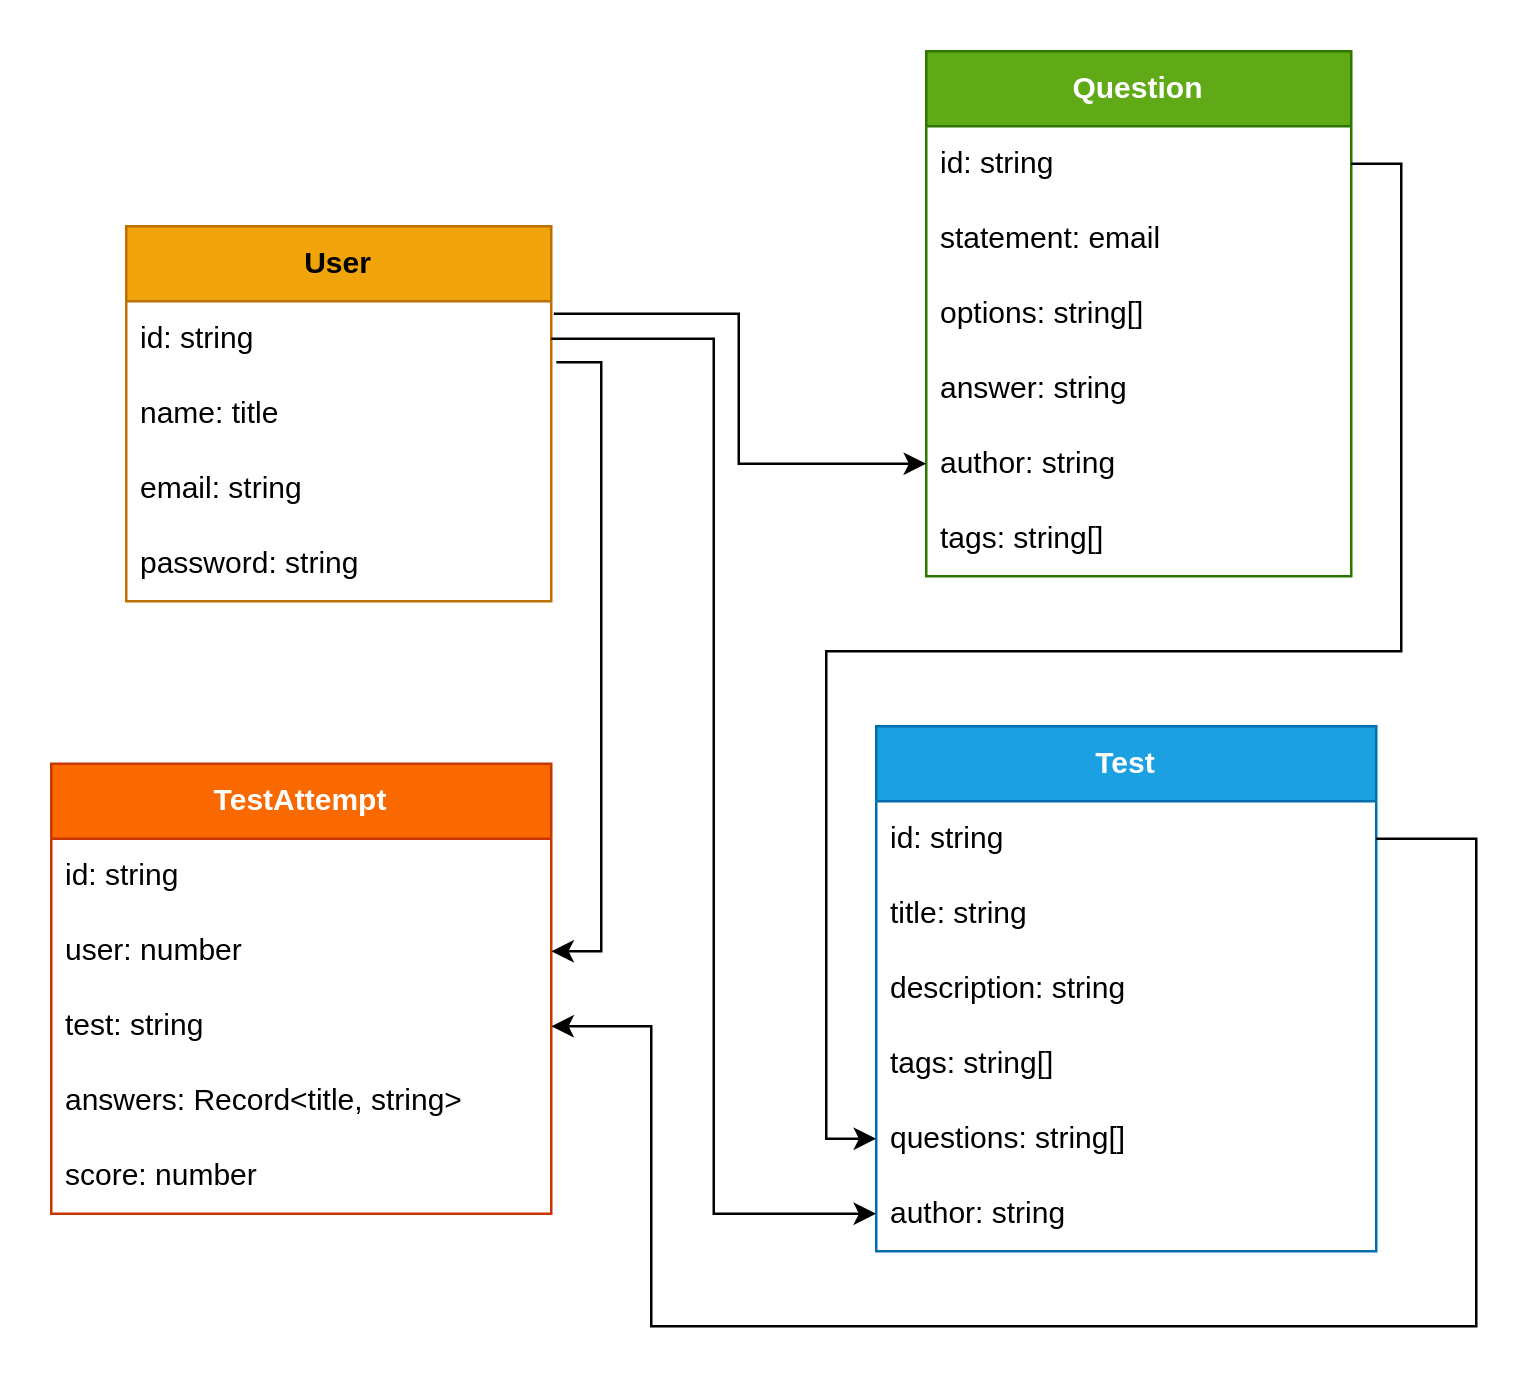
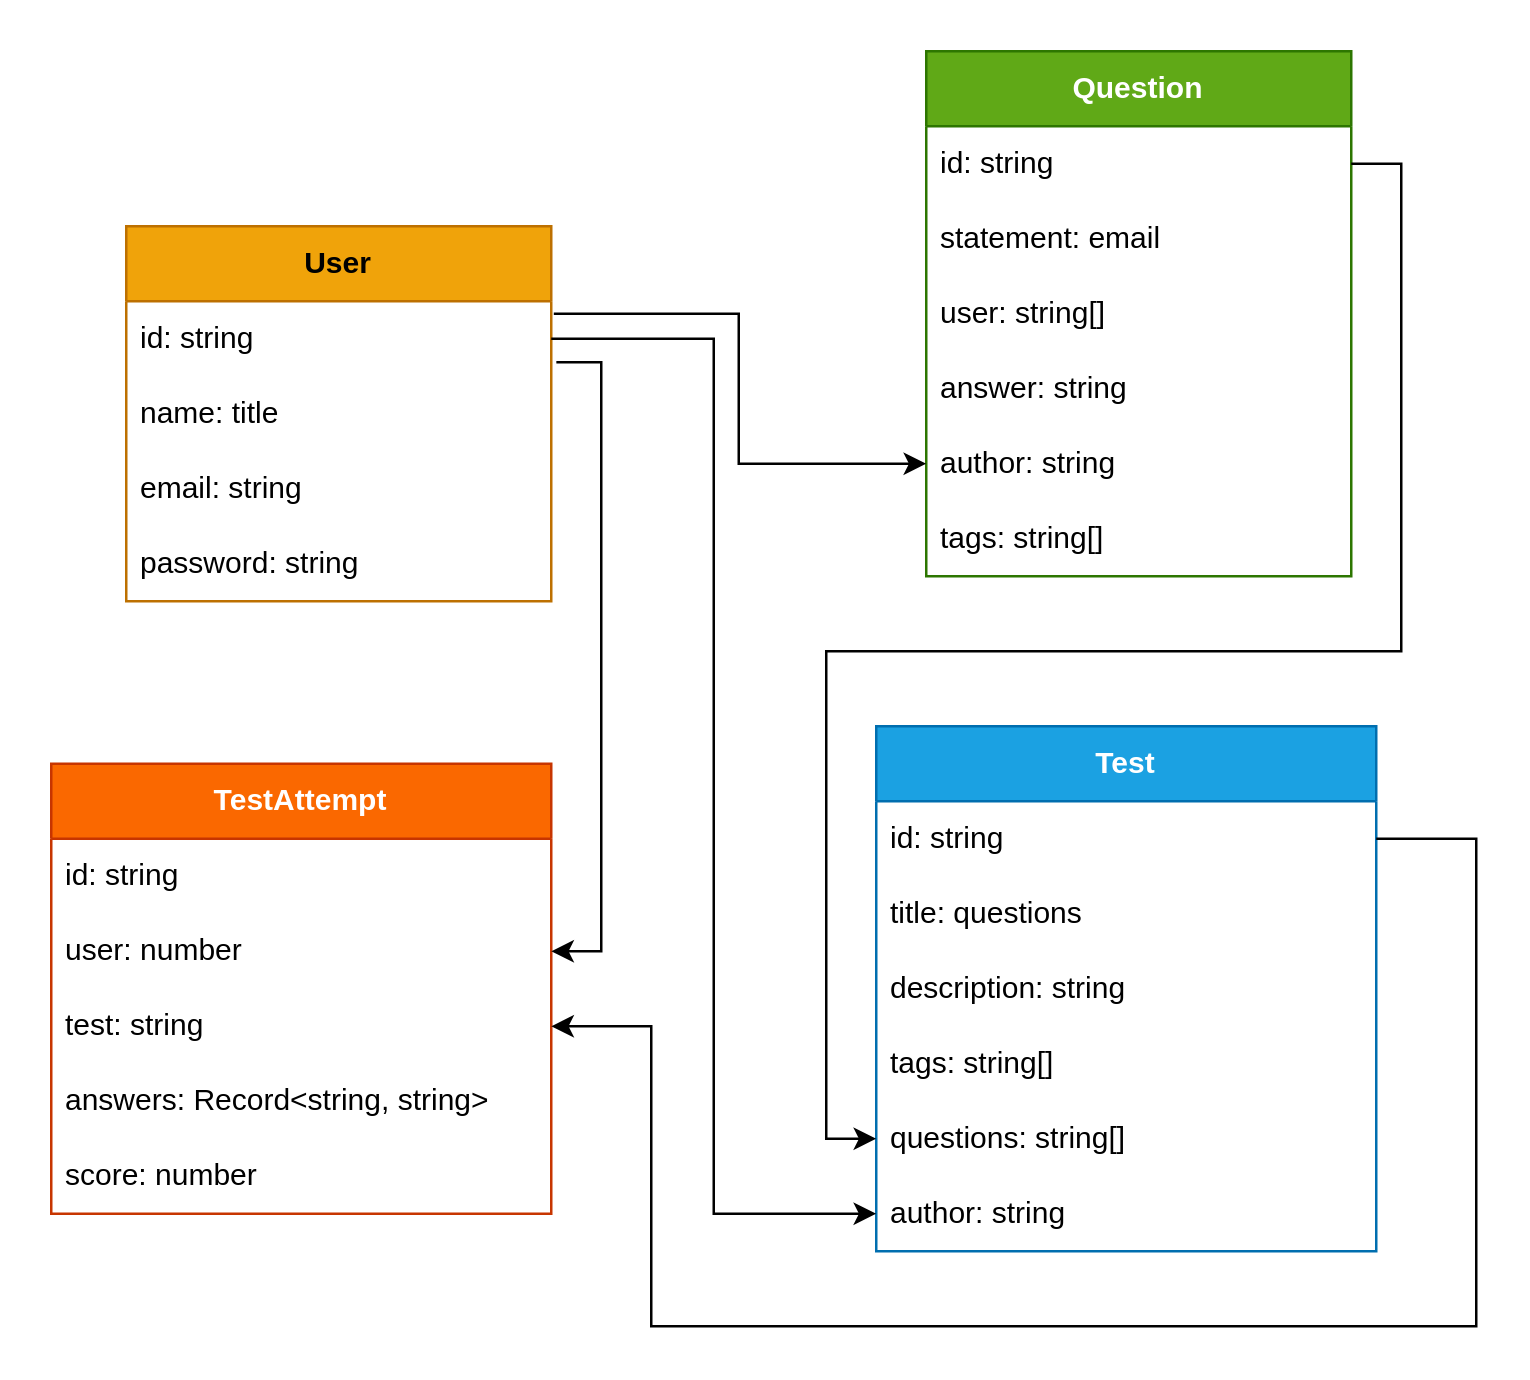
node "options: string[]": label "options: string[]" -> "user: string[]"
node "title: string": label "title: string" -> "title: questions"
node "answers: Record<title, string>": label "answers: Record<title, string>" -> "answers: Record<string, string>"
